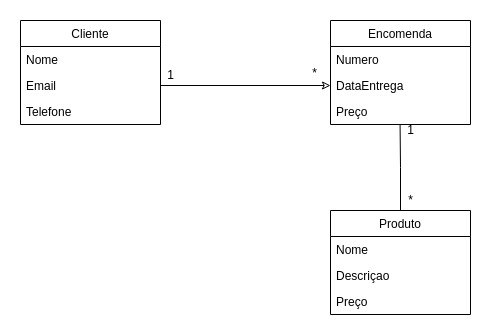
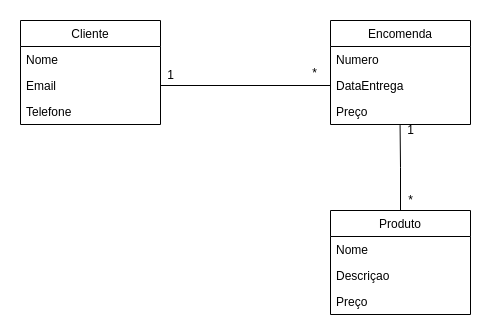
edge "Email" -> "DataEntrega": arrowhead classic -> none
